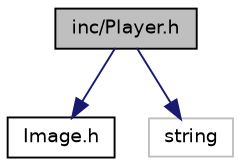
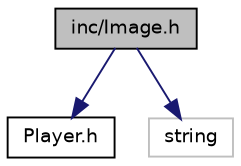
node "inc/Player.h": label "inc/Player.h" -> "inc/Image.h"
node "Image.h": label "Image.h" -> "Player.h"
